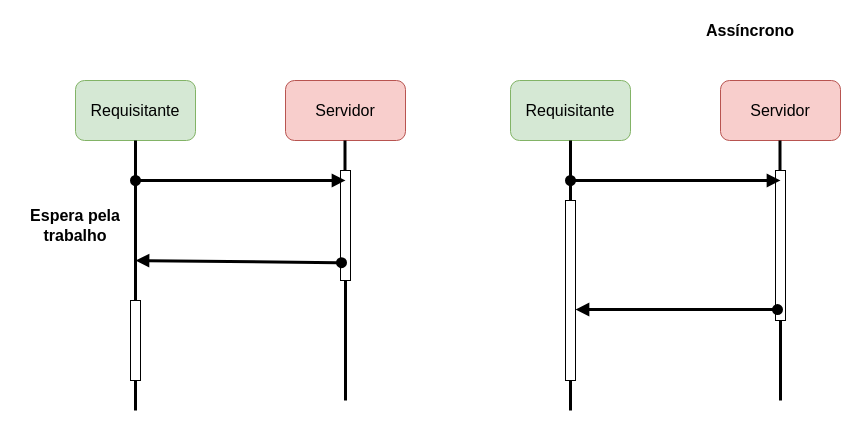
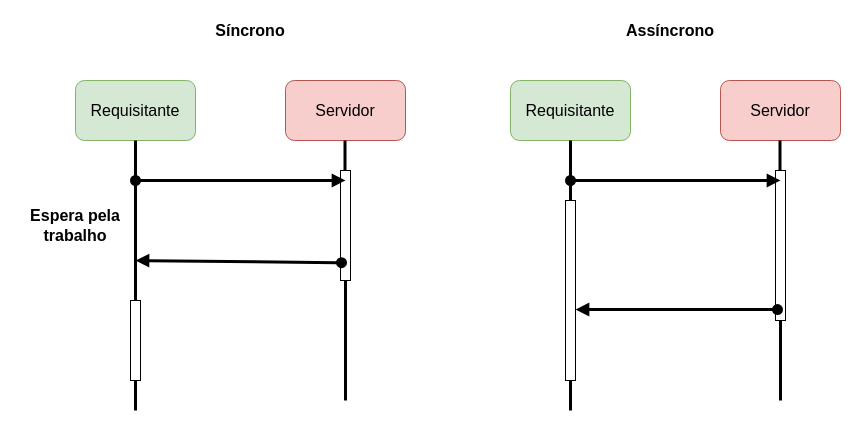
node "Síncrono": added
node "Assíncrono": moved (751, 31) -> (671, 31)
